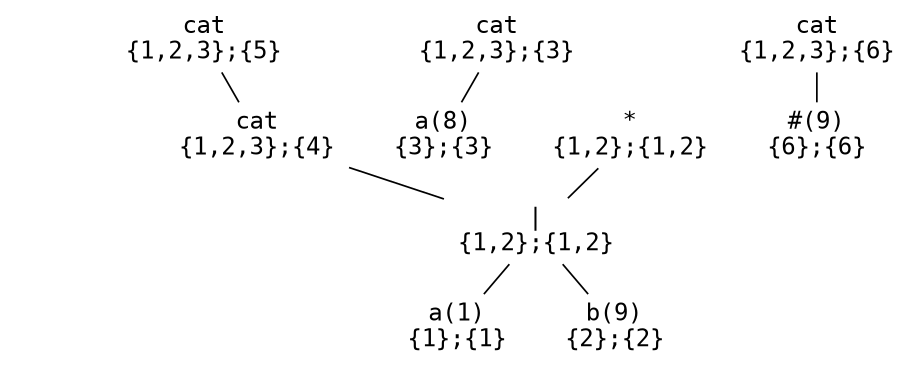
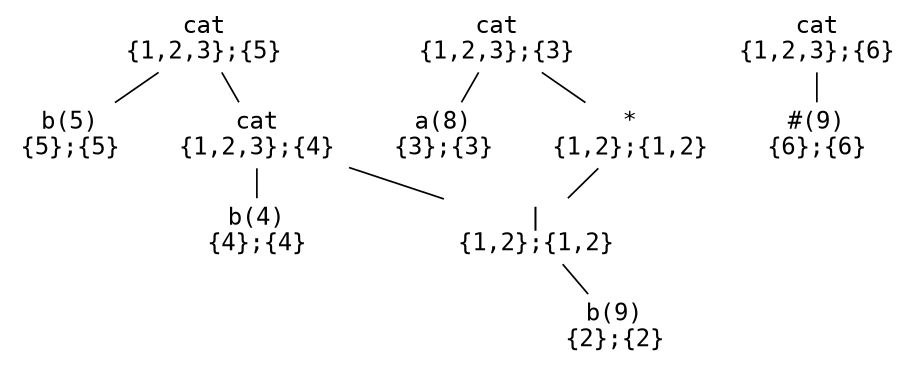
edge "cat {1,2,3};{3}" -- "* {1,2};{1,2}": added
node "b(5) {5};{5}": added
node "b(4) {4};{4}": added
node "a(1) {1};{1}": removed
